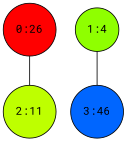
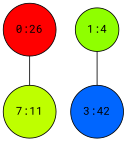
node "2:11": label "2:11" -> "7:11"
node "3:46": label "3:46" -> "3:42"
